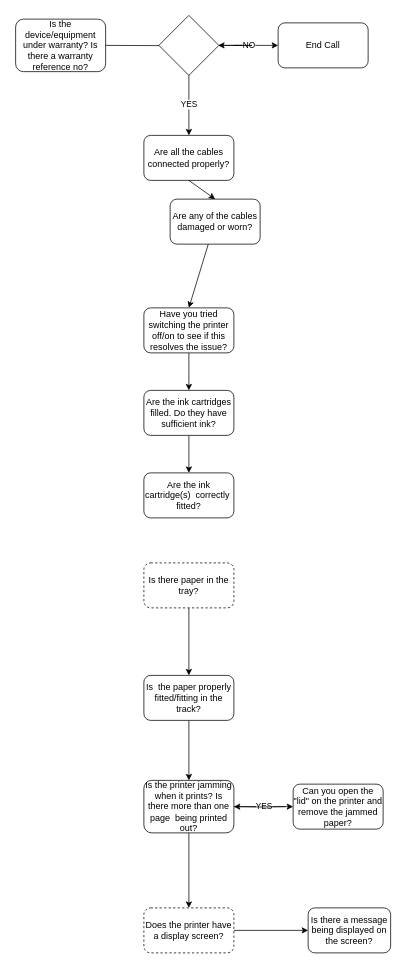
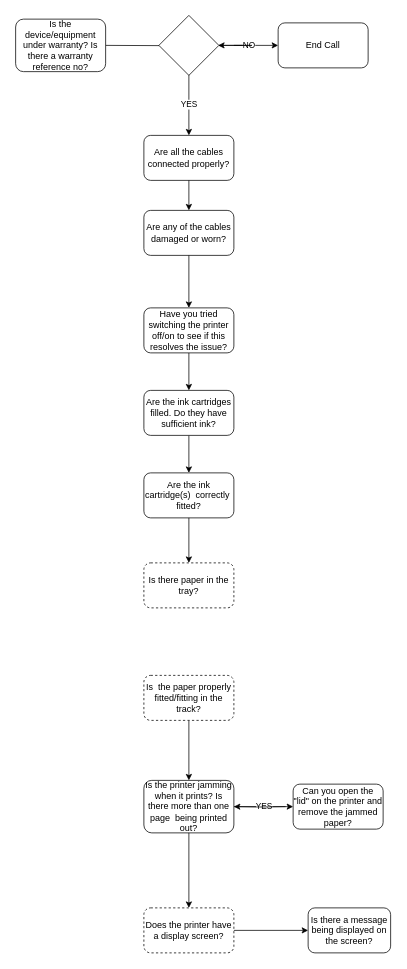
node "Are any of the cables damaged or worn?": moved (215, 222) -> (189, 233)
edge "Are the ink cartridge(s) correctly fitted?" -> "Is there paper in the tray?": added
edge "Is there paper in the tray?" -> "Is the paper properly fitted/fitting in the track?": removed
node "Is the paper properly fitted/fitting in the track?": style solid -> dashed
